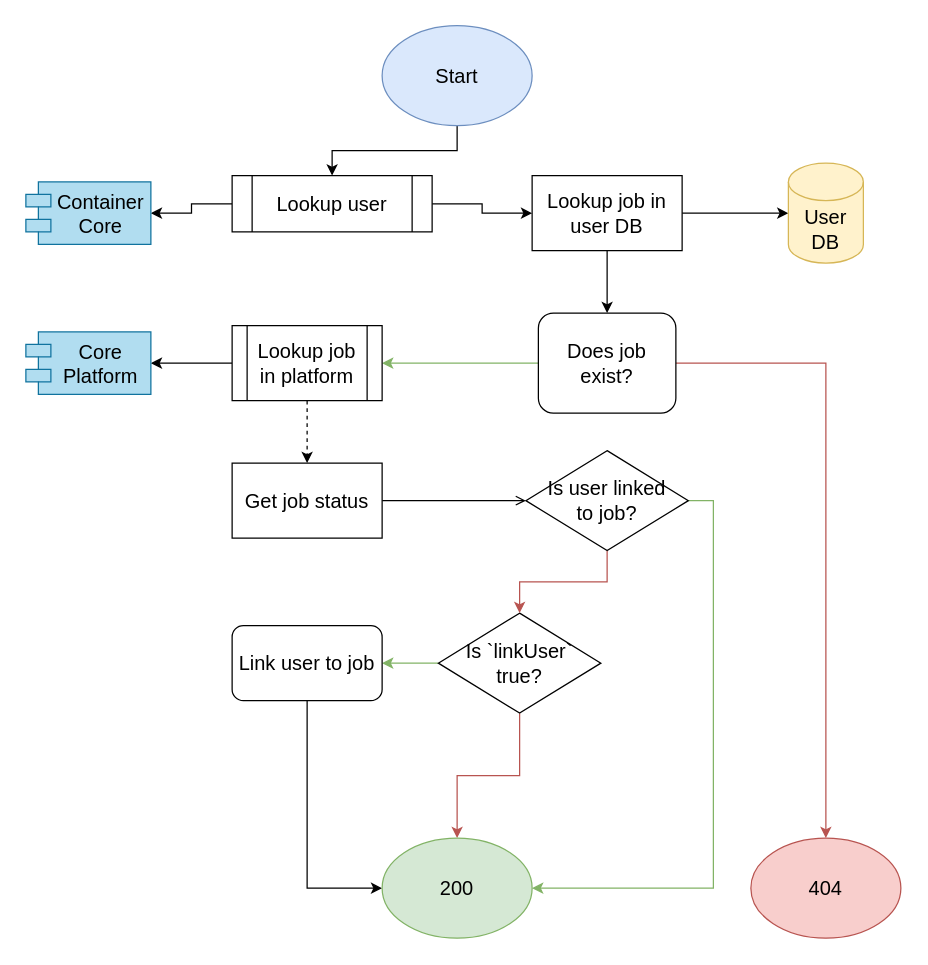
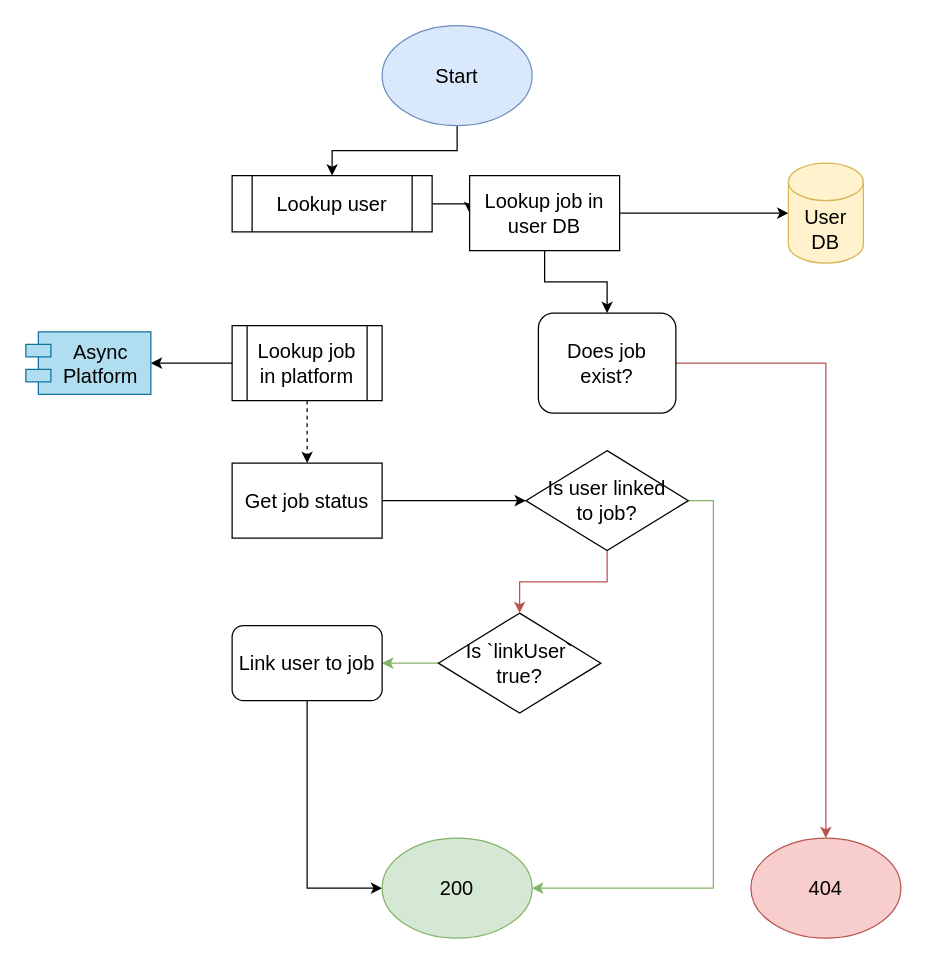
edge "Lookup user" -> "Container Core": removed
node "Container Core": removed
node "Lookup job in user DB": moved (607, 213) -> (544, 213)
node "Core Platform": label "Core Platform" -> "Async Platform"
edge "Does job exist?" -> "Lookup job in platform": removed
edge "Get job status" -> "Is user linked to job?": arrowhead open -> classic
edge "Is `linkUser` true?" -> "200": removed
